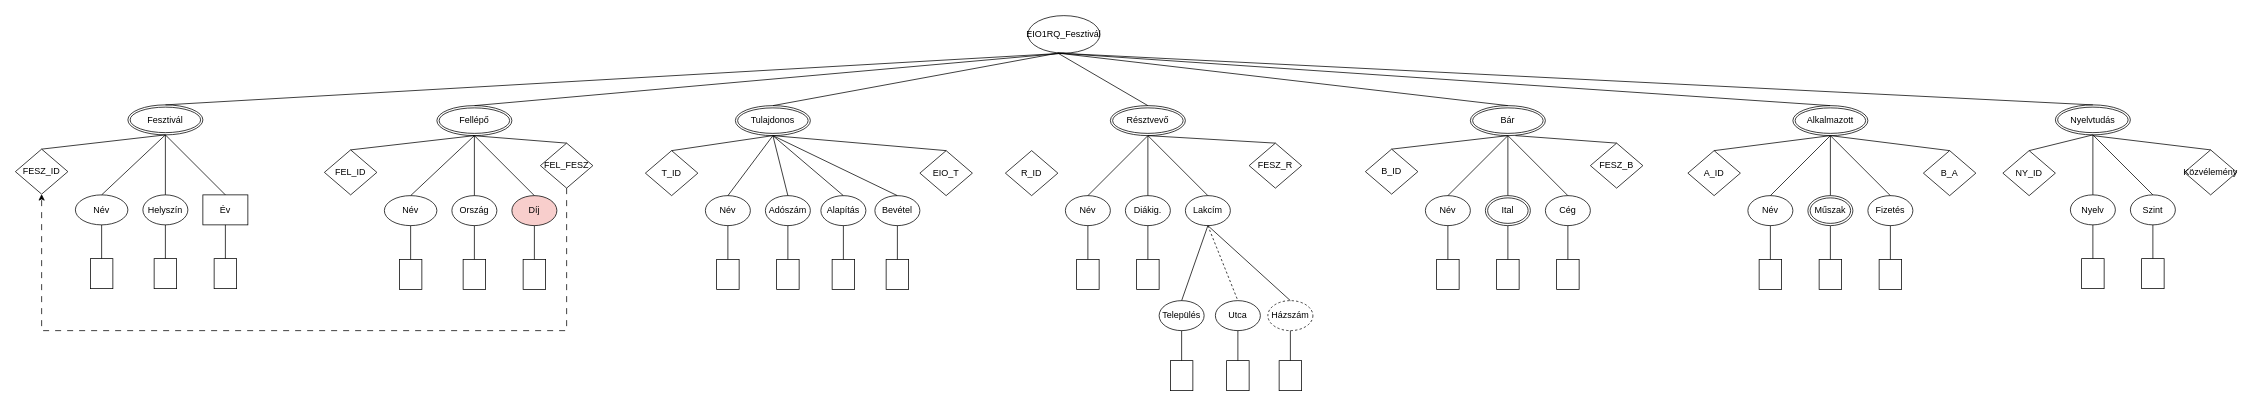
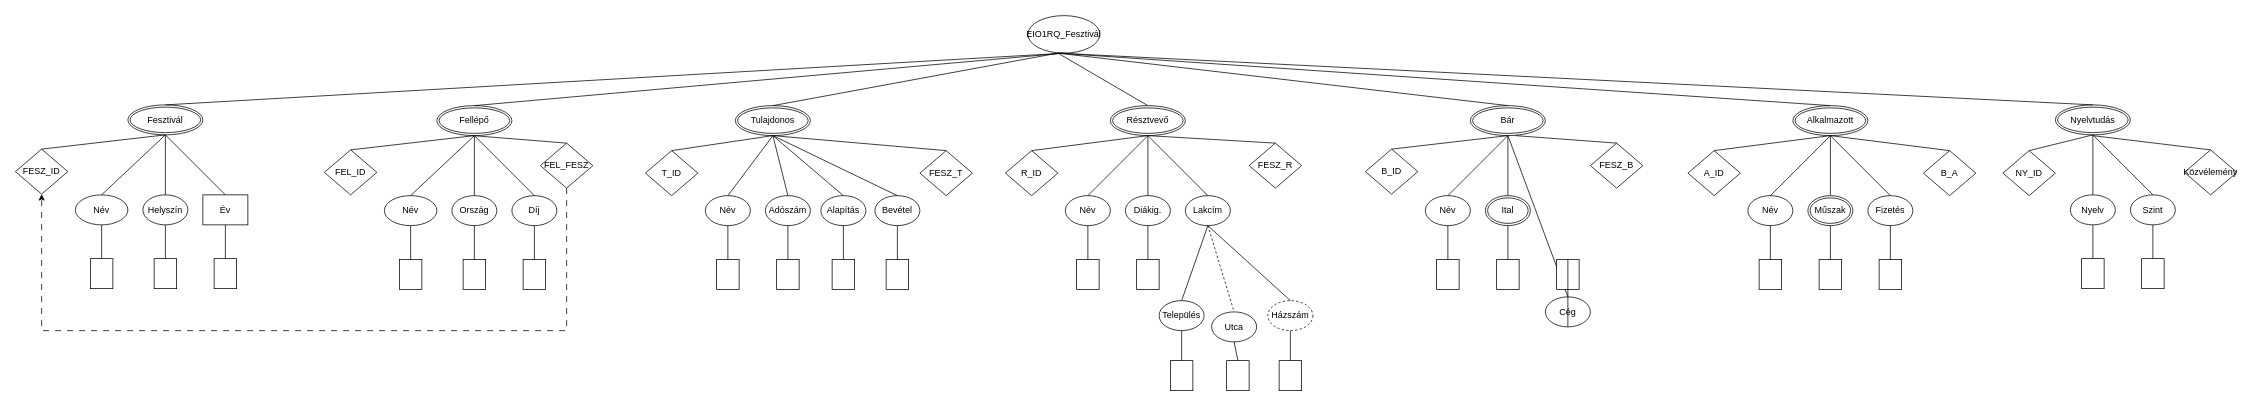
edge "Résztvevő" -- "R_ID": added
node "EIO_T": label "EIO_T" -> "FESZ_T"
node "Díj": fillcolor #f8cecc -> #ffffff
node "Cég": moved (1568, 210) -> (1568, 312)
node "Utca": moved (1238, 315) -> (1234, 327)
